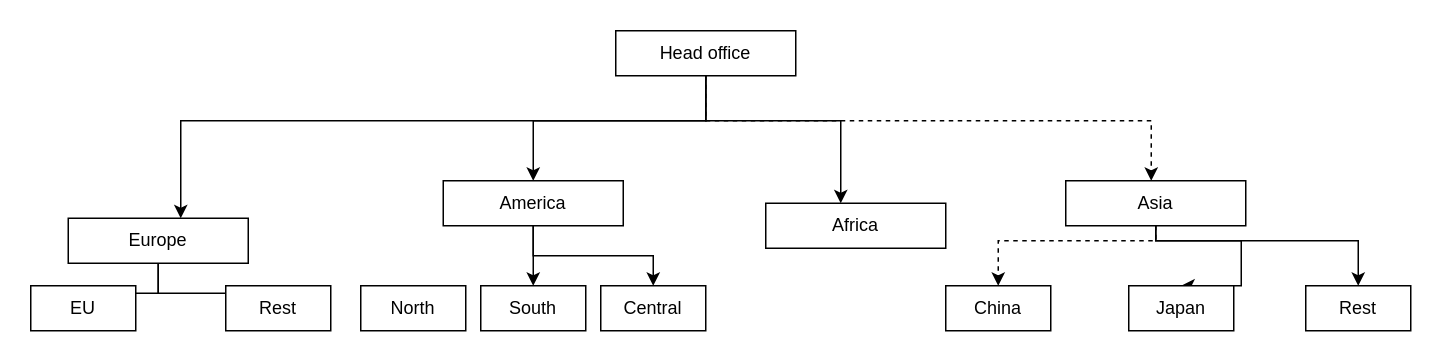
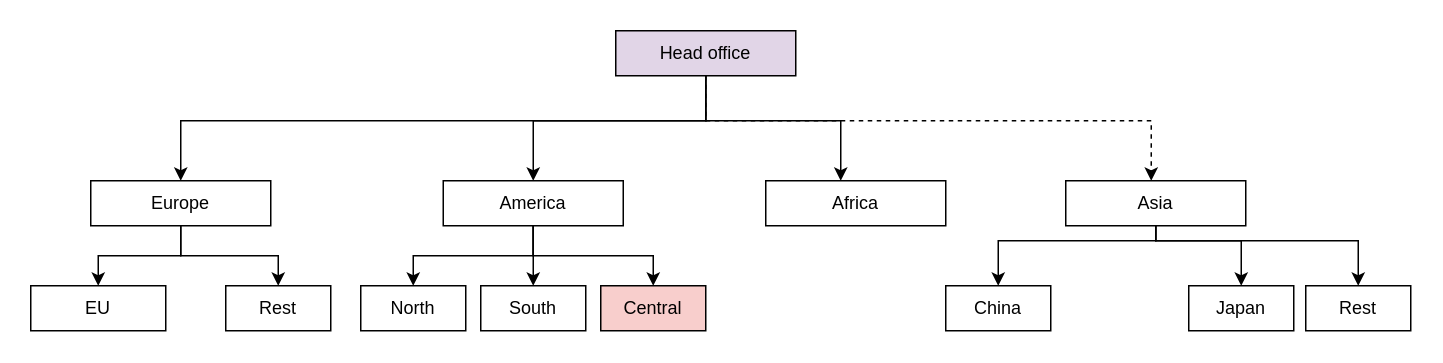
node "Head office": fillcolor #ffffff -> #e1d5e7
node "Africa": moved (856, 226) -> (856, 203)
node "Europe": moved (158, 241) -> (181, 203)
edge "Asia" -> "China": style dashed -> solid
edge "America" -> "North": added
node "EU": size 105x45 -> 135x45
node "Central": fillcolor #ffffff -> #f8cecc
node "Japan": moved (1181, 308) -> (1241, 308)
